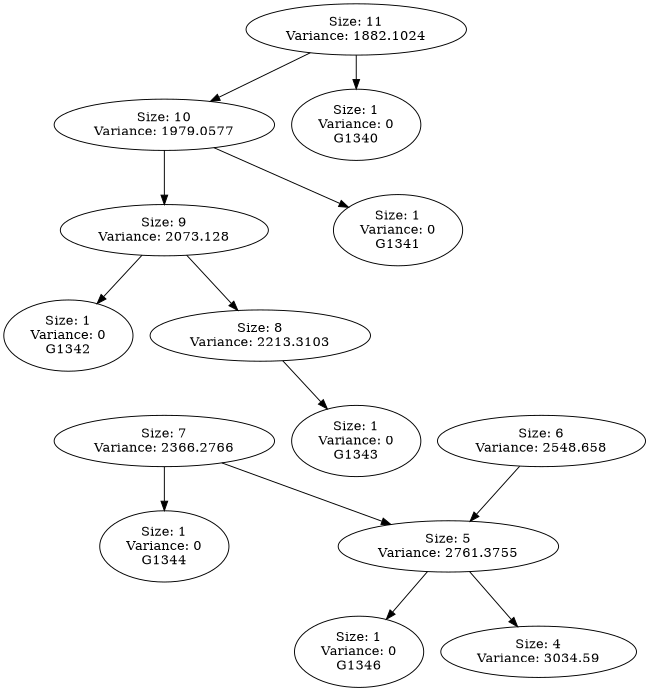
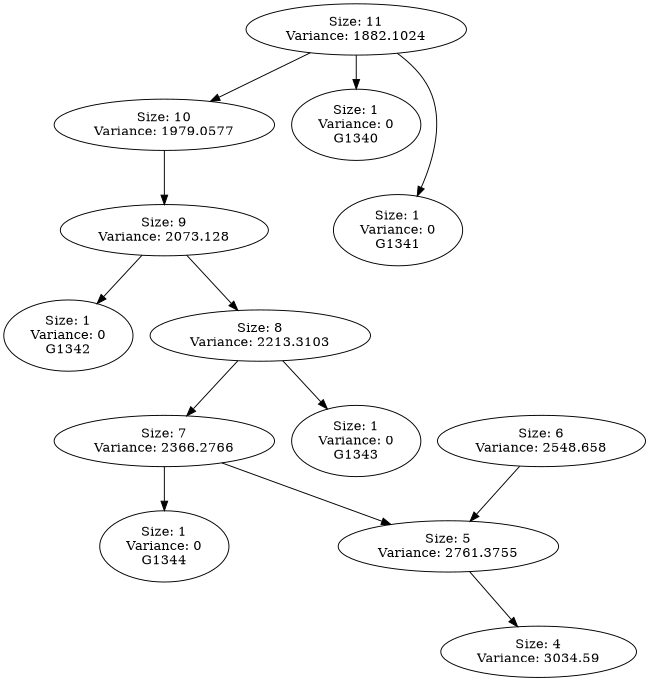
edge "Size: 10 Variance: 1979.0577" -> "Size: 1 Variance: 0 G1341": now "Size: 11 Variance: 1882.1024" -> "Size: 1 Variance: 0 G1341"
edge "Size: 8 Variance: 2213.3103" -> "Size: 7 Variance: 2366.2766": added
node "Size: 1 Variance: 0 G1346": removed
